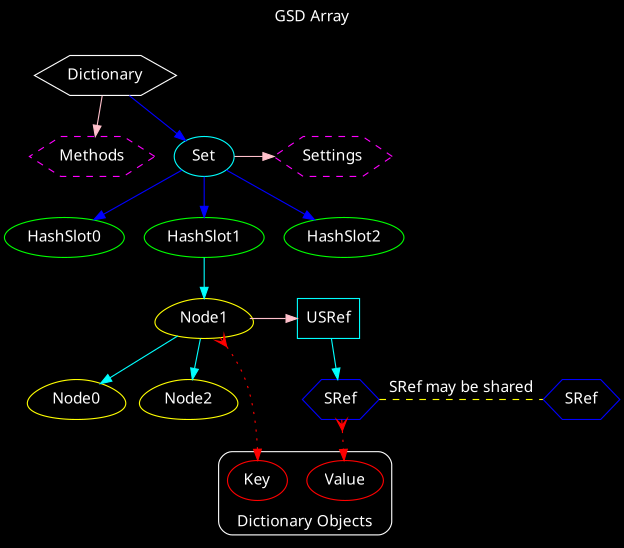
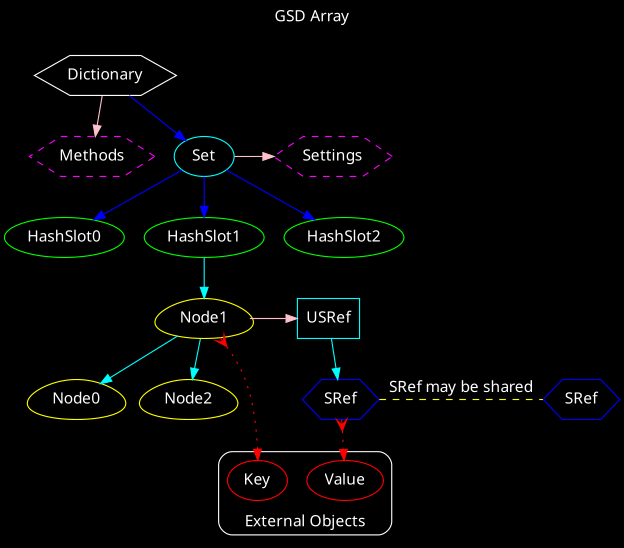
cluster "Dictionary Objects": label "Dictionary Objects" -> "External Objects"
